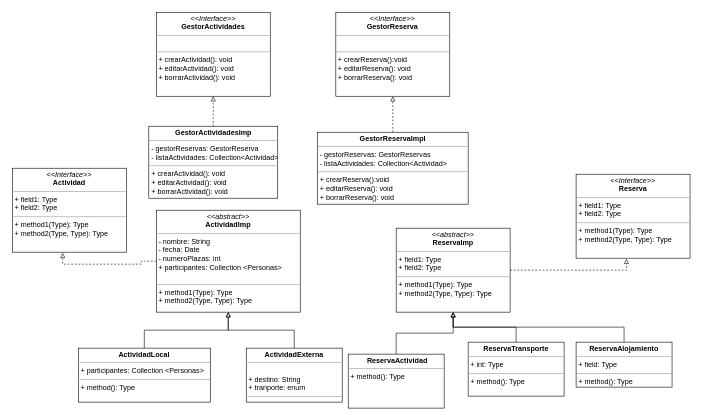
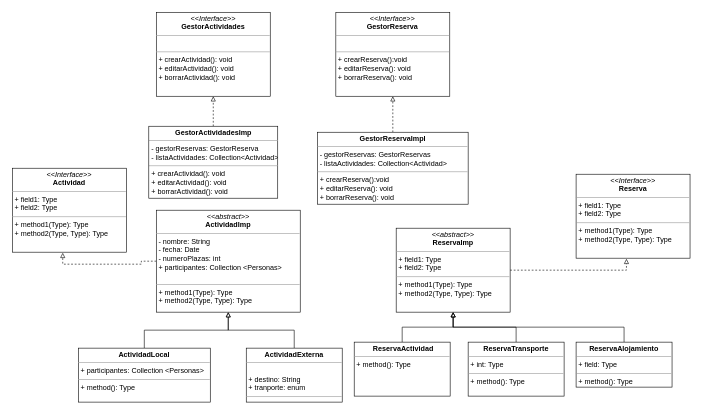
node "ReservaActividad + method(): Type": moved (396, 381) -> (402, 369)
